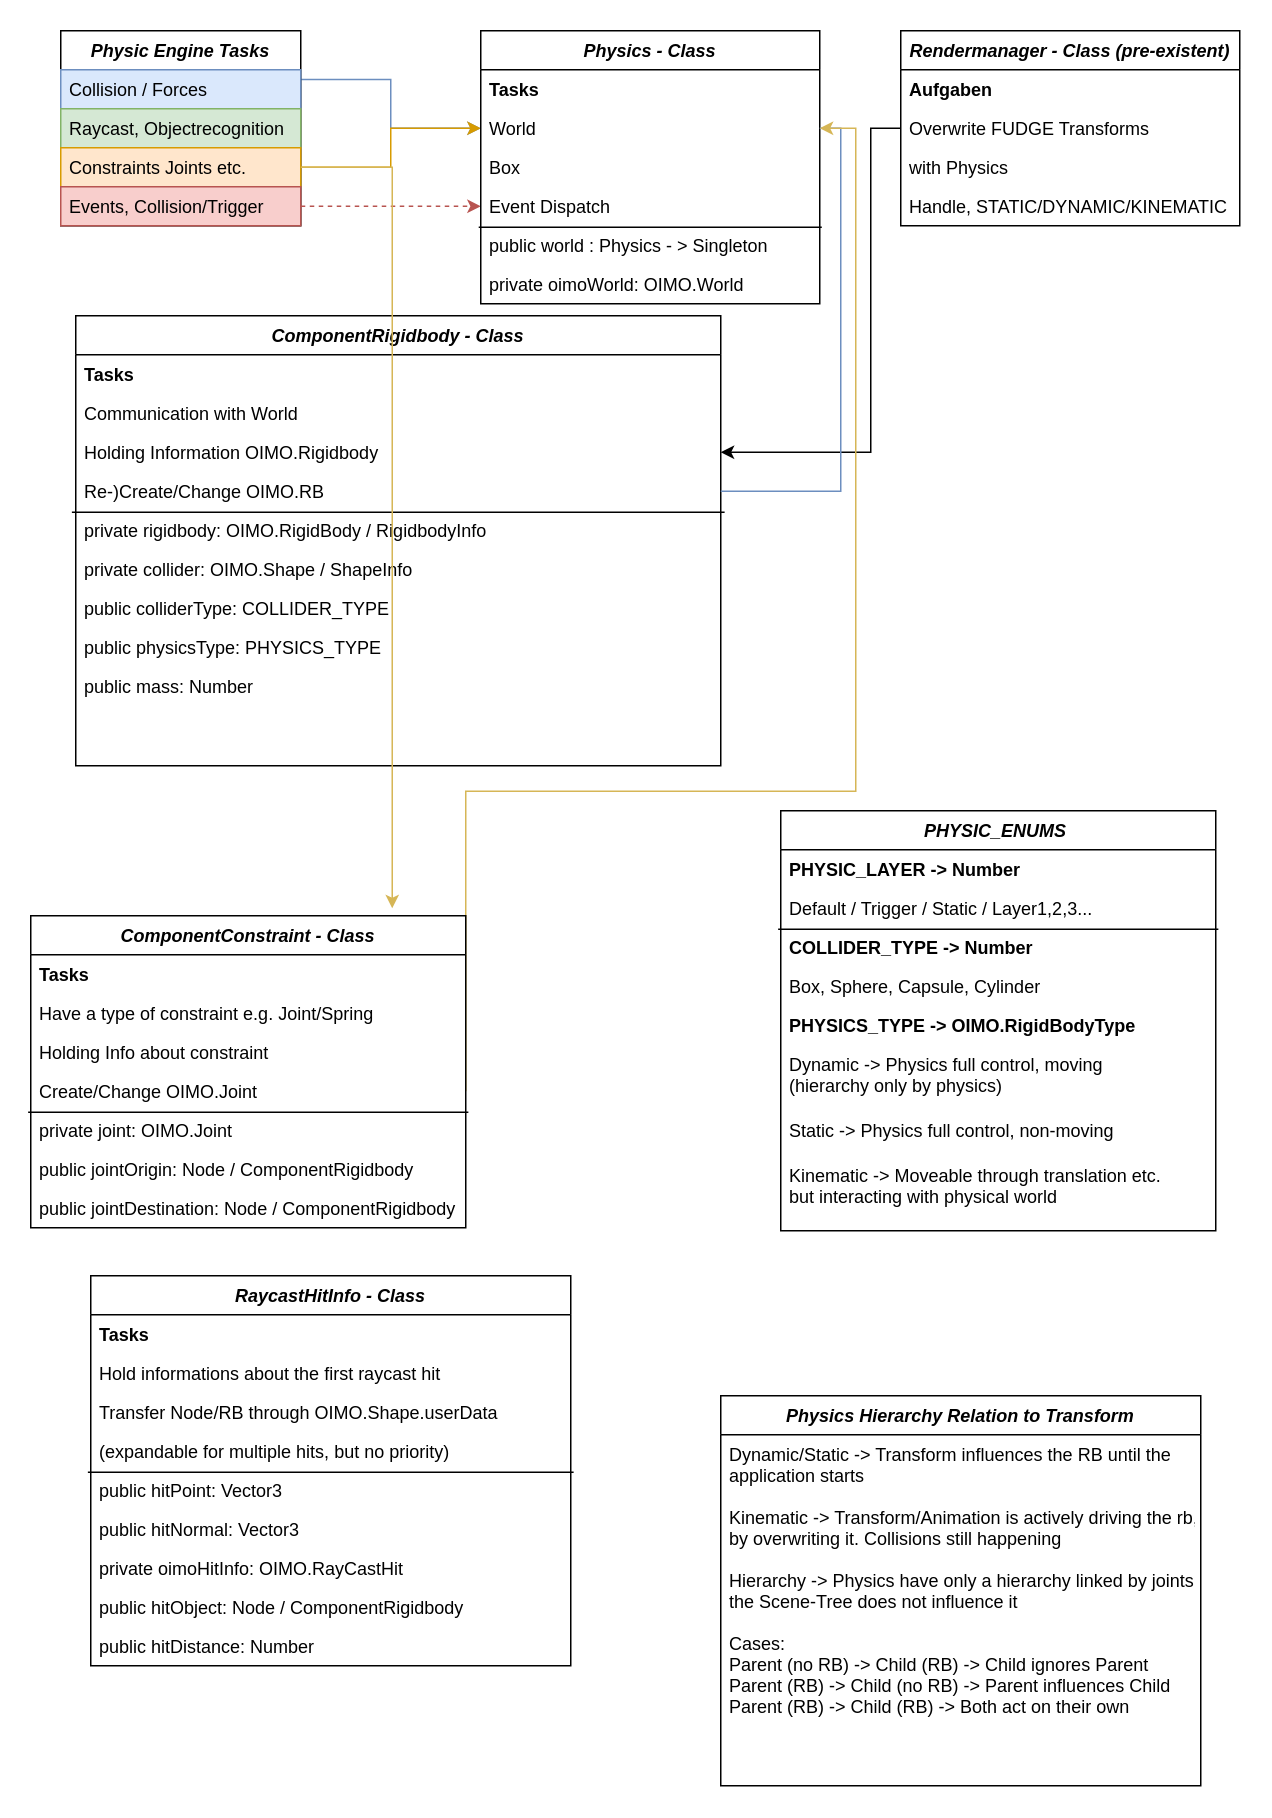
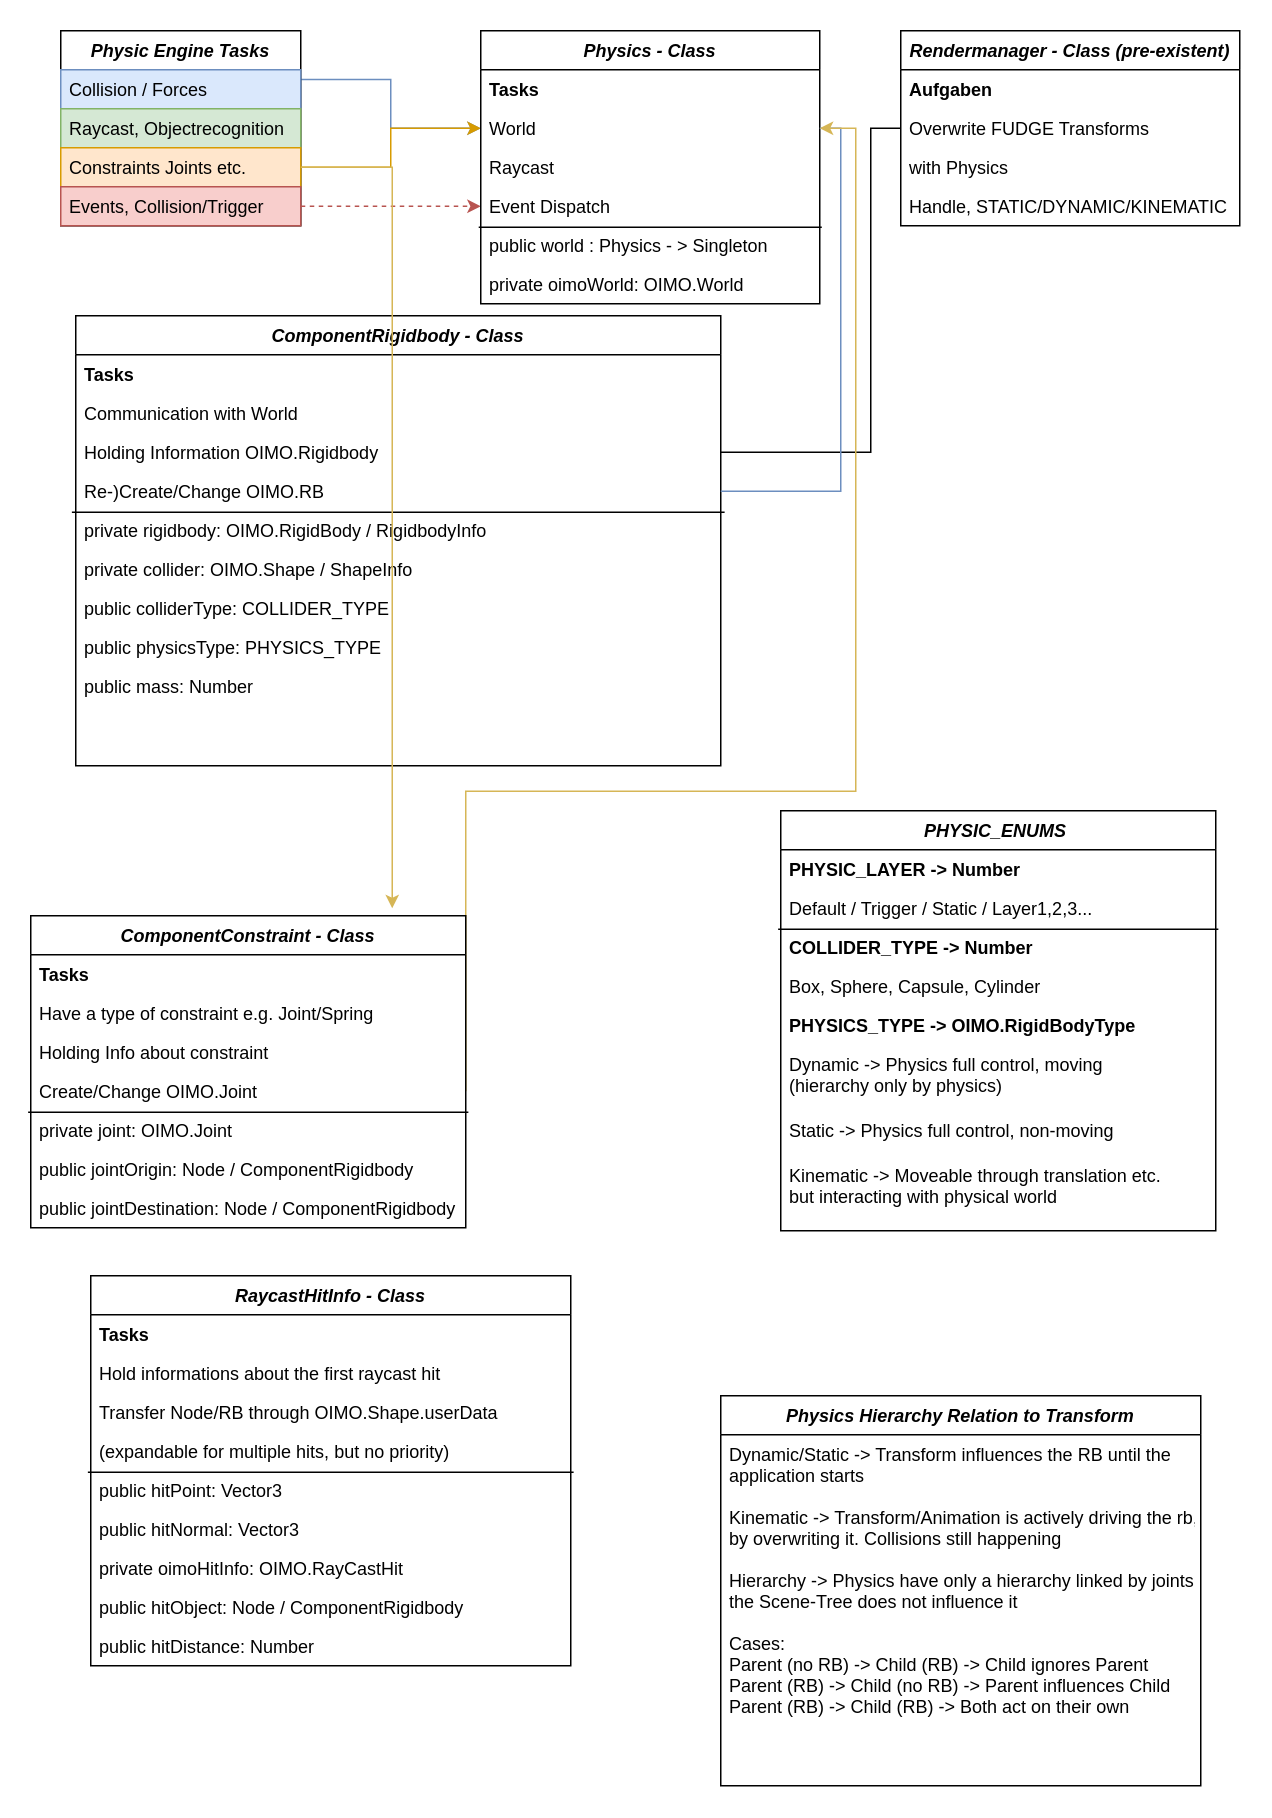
node "Box": label "Box" -> "Raycast"
edge "Overwrite FUDGE Transforms" -> "Holding Information OIMO.Rigidbody": arrowhead classic -> none
